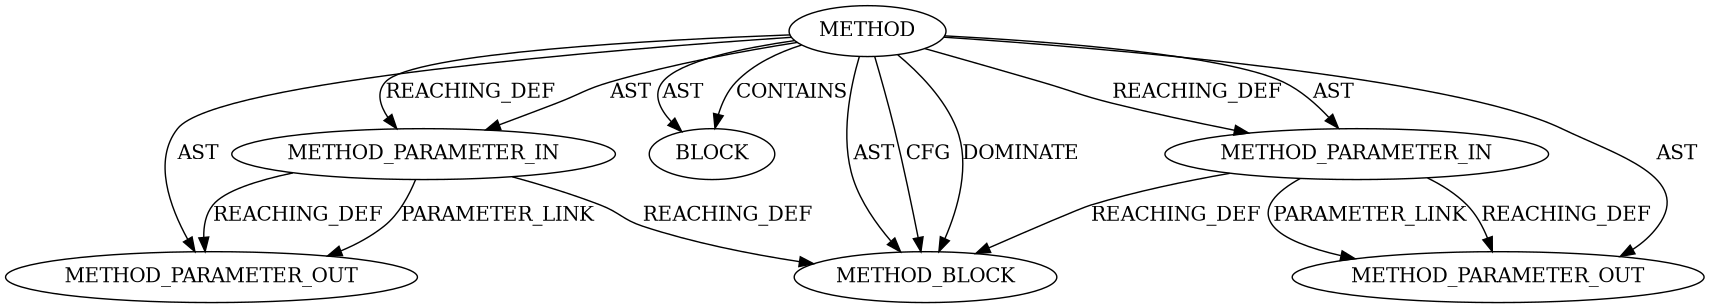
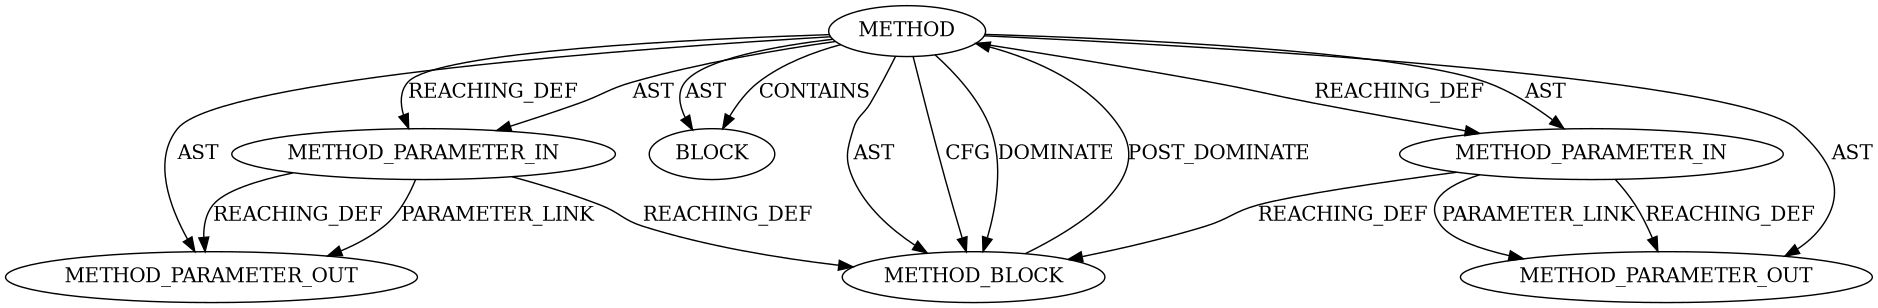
edge "METHOD_BLOCK" -> "METHOD": added, label "POST_DOMINATE"
